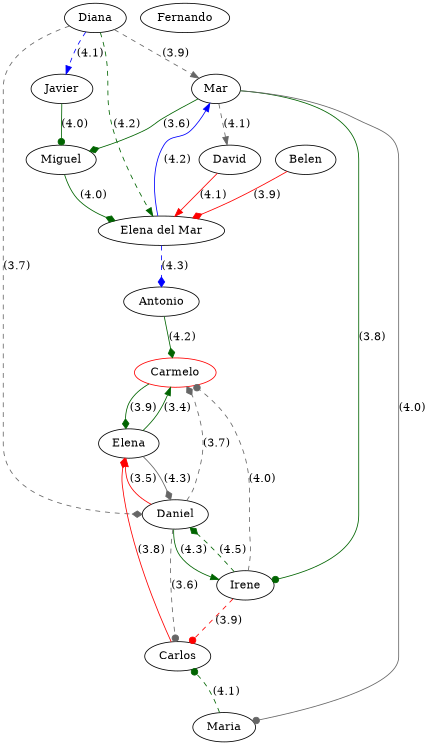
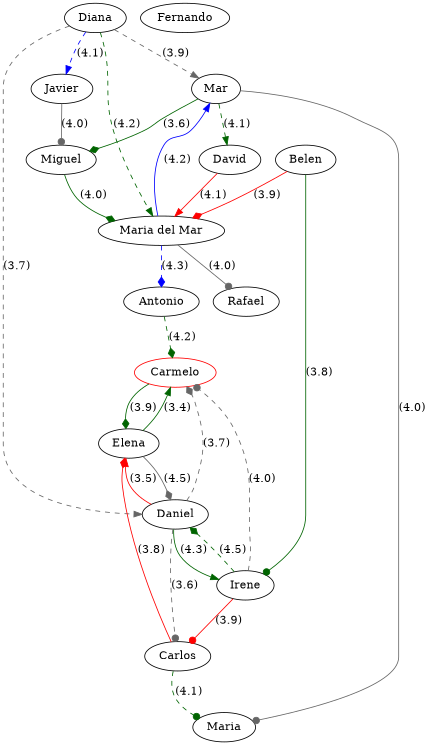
edge "Mar" -> "David": color gray40 -> darkgreen
edge "Javier" -> "Miguel": color darkgreen -> gray40
node "Elena del Mar": label "Elena del Mar" -> "Maria del Mar"
edge "Diana" -> "Daniel": arrowhead diamond -> normal
node "Rafael": added
edge "Mar" -> "Irene": now "Belen" -> "Irene"
edge "Antonio" -> "Carmelo": style solid -> dashed
edge "Elena" -> "Daniel": label "(4.3)" -> "(4.5)"
edge "Irene" -> "Carlos": style dashed -> solid
edge "Maria" -> "Carlos": reversed
